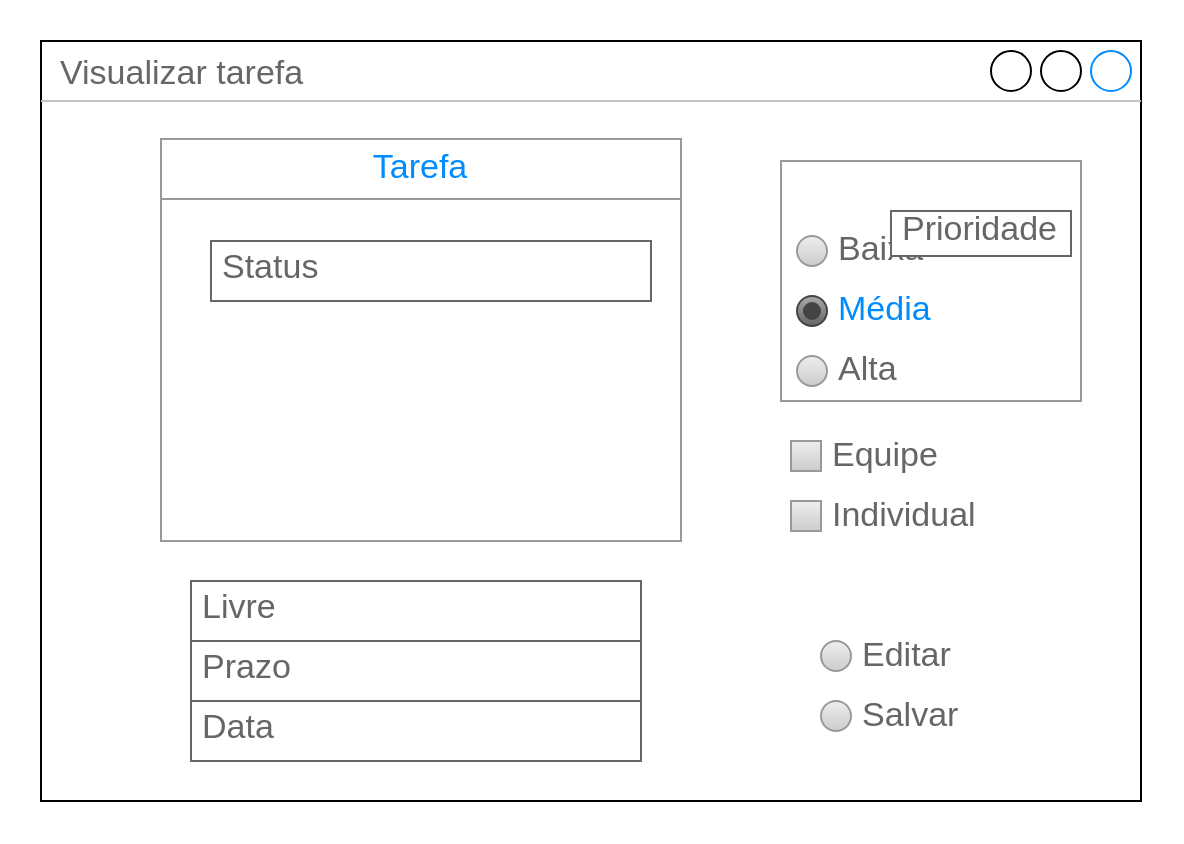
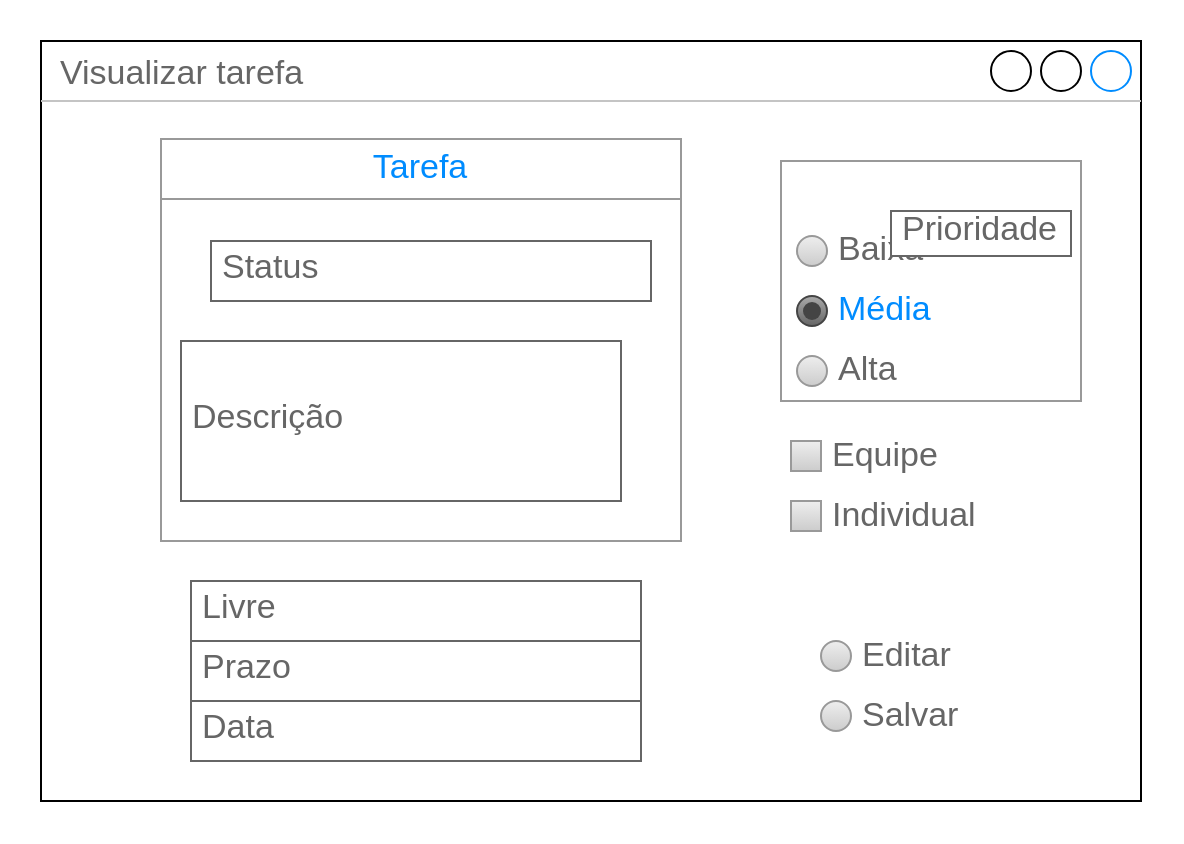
node "Descrição": added
